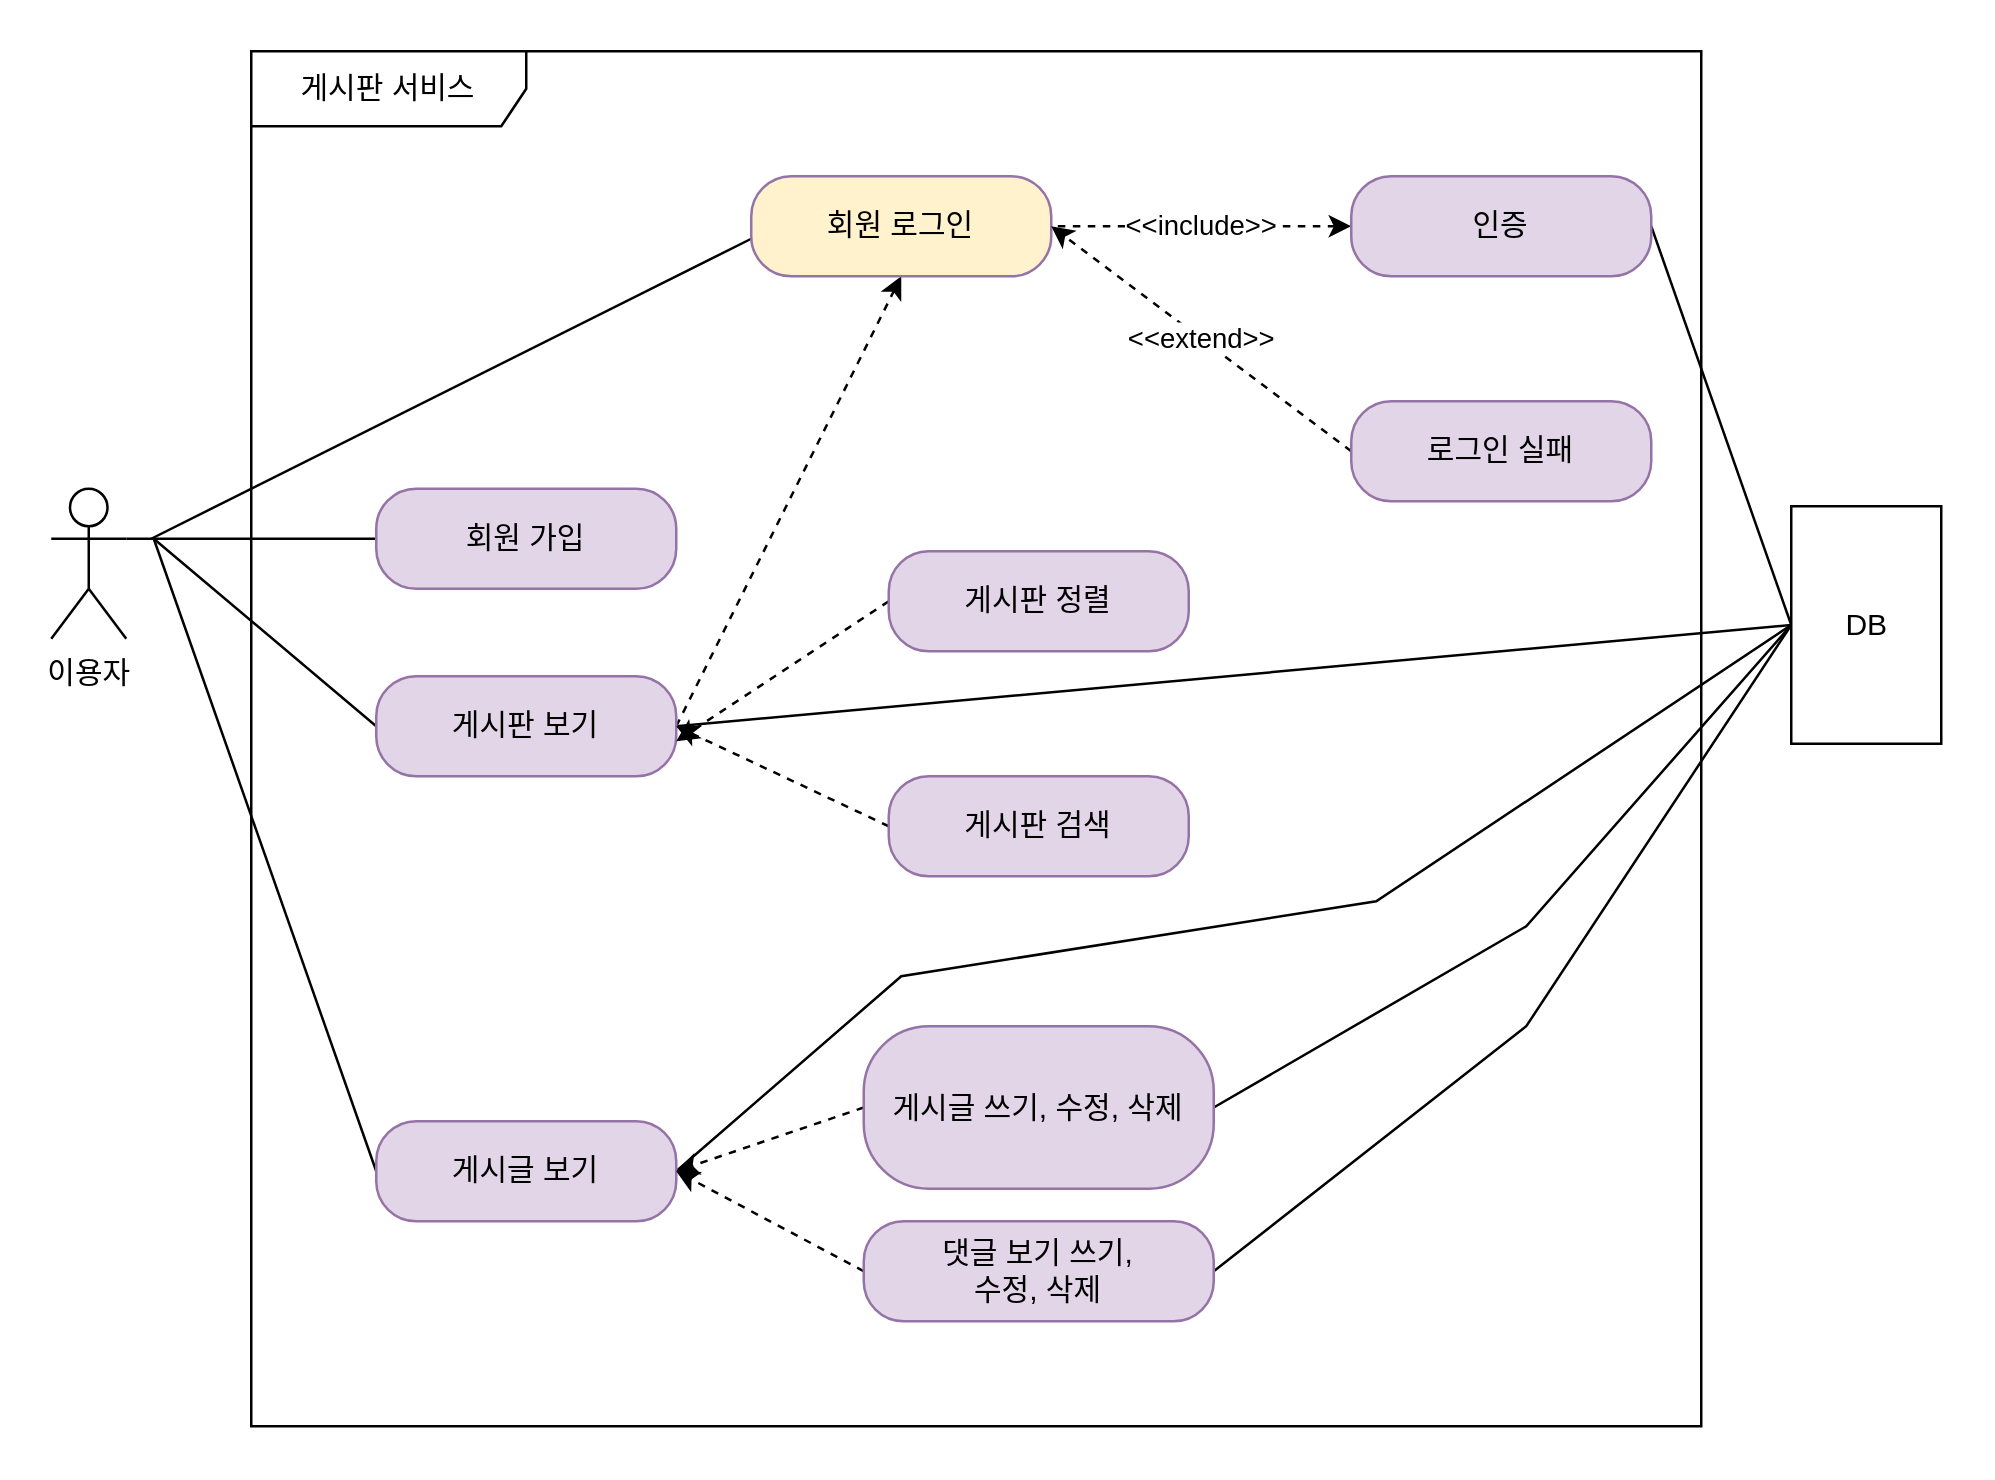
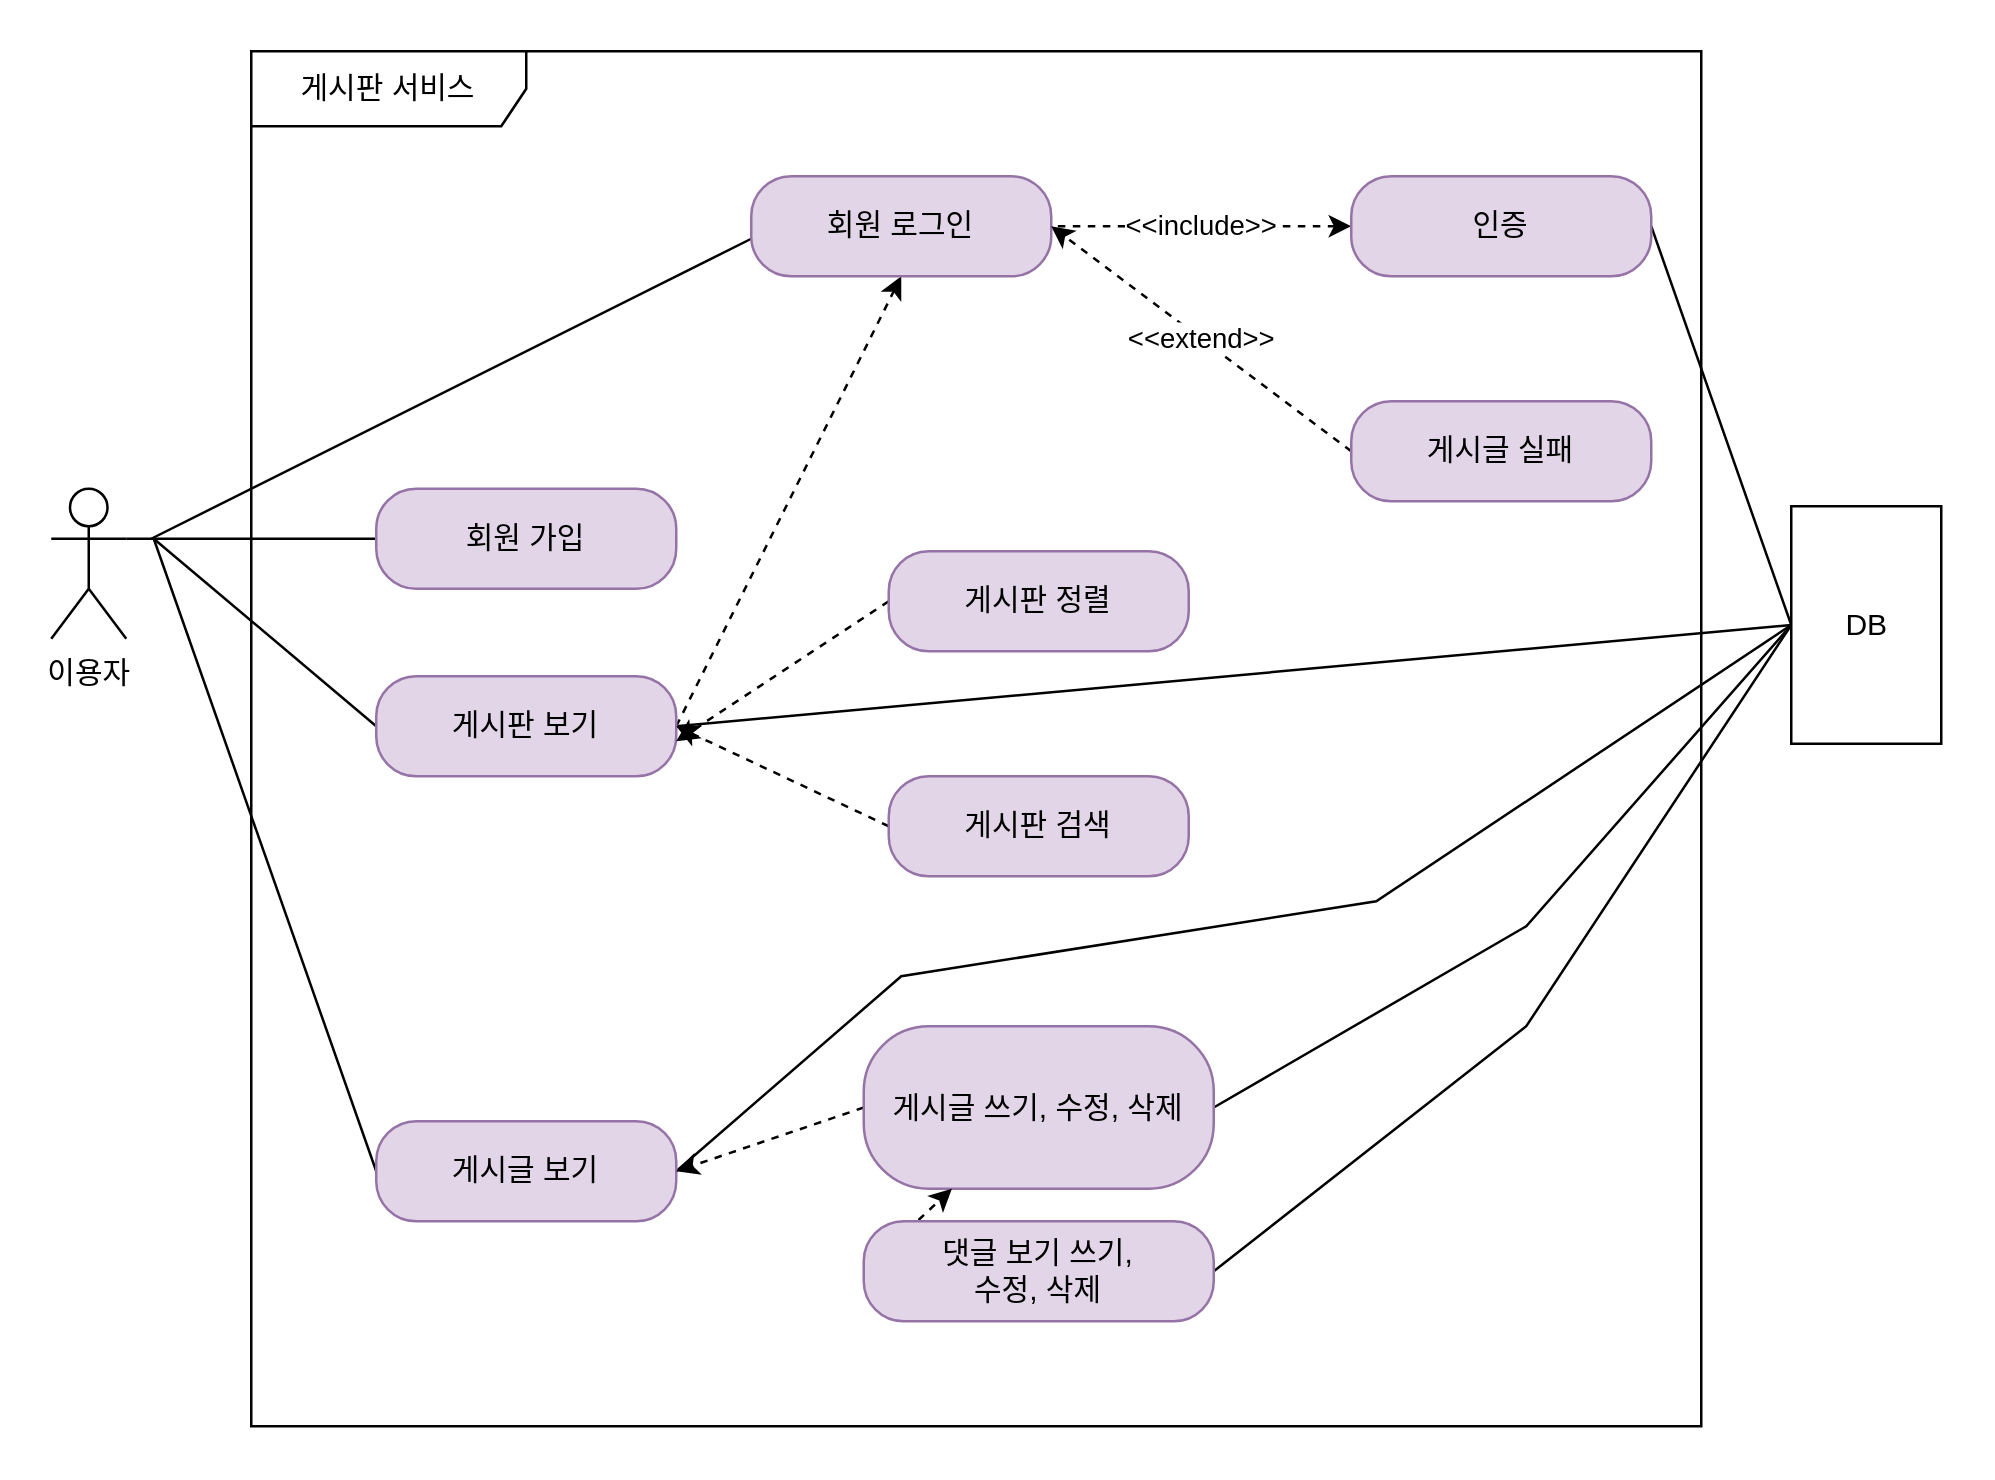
node "회원 로그인": fillcolor #fff2cc -> #e1d5e7
node "로그인 실패": label "로그인 실패" -> "게시글 실패"
edge "댓글 보기 쓰기, 수정, 삭제" -> "게시글 보기": now "댓글 보기 쓰기, 수정, 삭제" -> "게시글 쓰기, 수정, 삭제"
